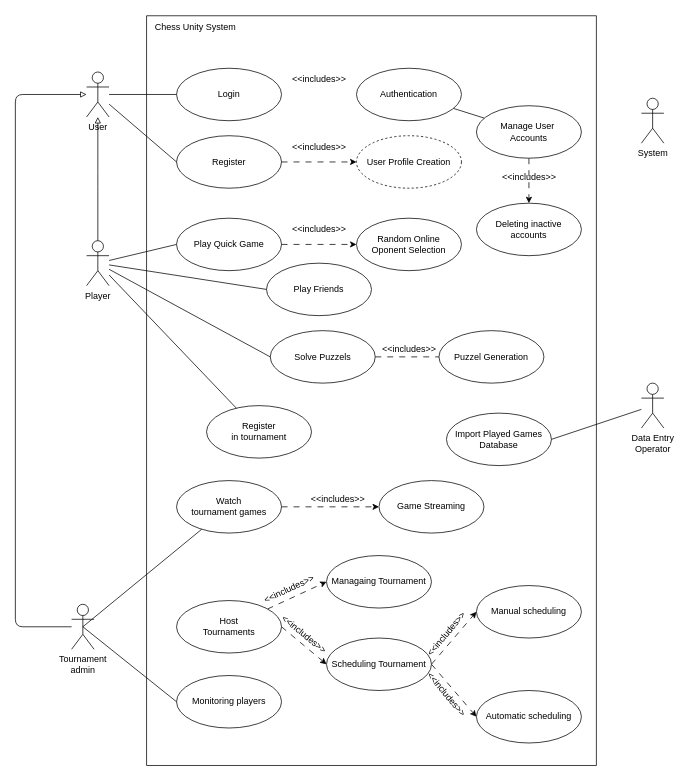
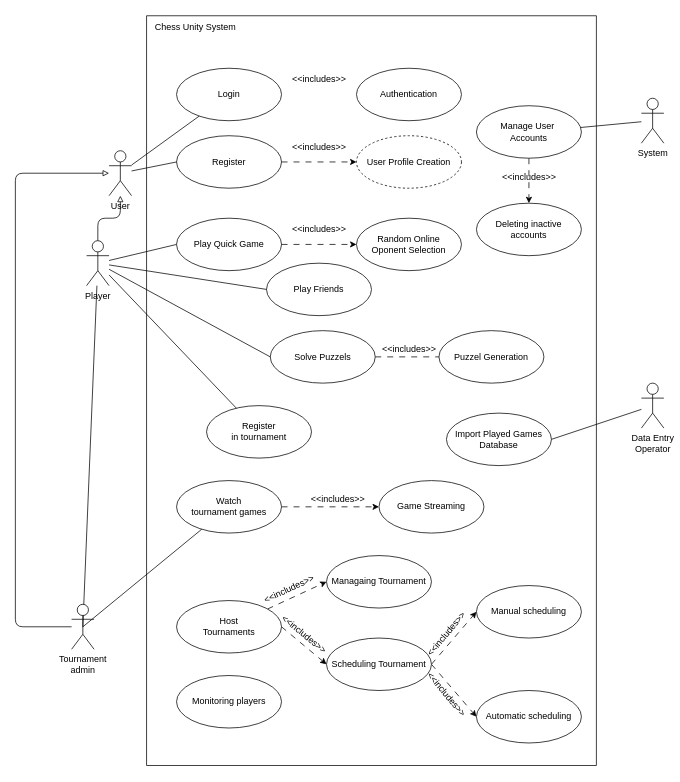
node "User": moved (98, 94) -> (120, 173)
edge "Authentication" -- "Manage User Accounts": now "System" -- "Manage User Accounts"
edge "Tournament admin" -- "Monitoring players": now "Tournament admin" -- "Player"
